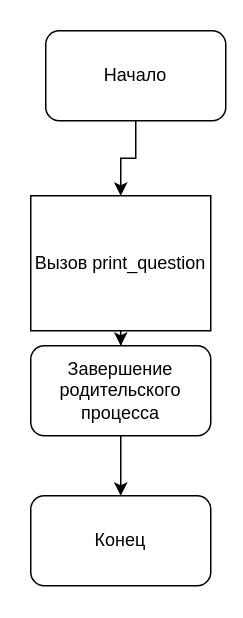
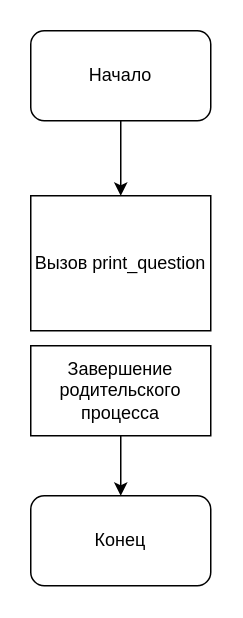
node "Начало": moved (136, 76) -> (121, 76)
edge "Вызов print_question" -> "Завершение родительского процесса": removed
node "Завершение родительского процесса": shape rounded rectangle -> rectangle
